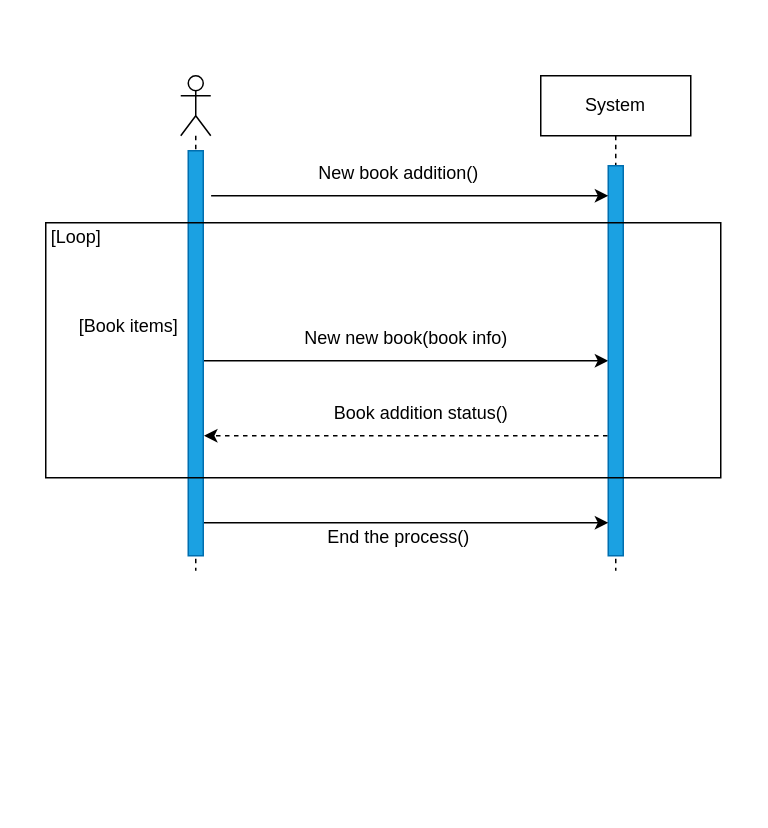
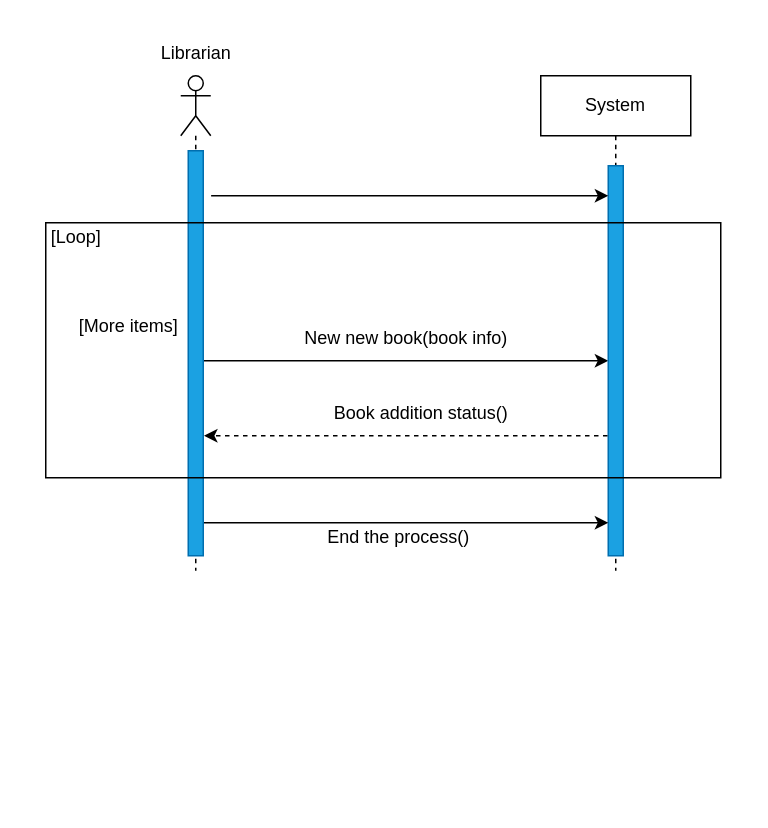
node "Librarian": added
node "New book addition()": removed
node "[Book items]": label "[Book items]" -> "[More items]"
